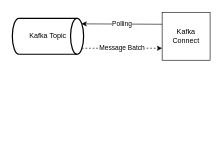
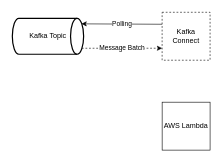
node "Kafka Connect": style solid -> dashed
node "AWS Lambda": added
